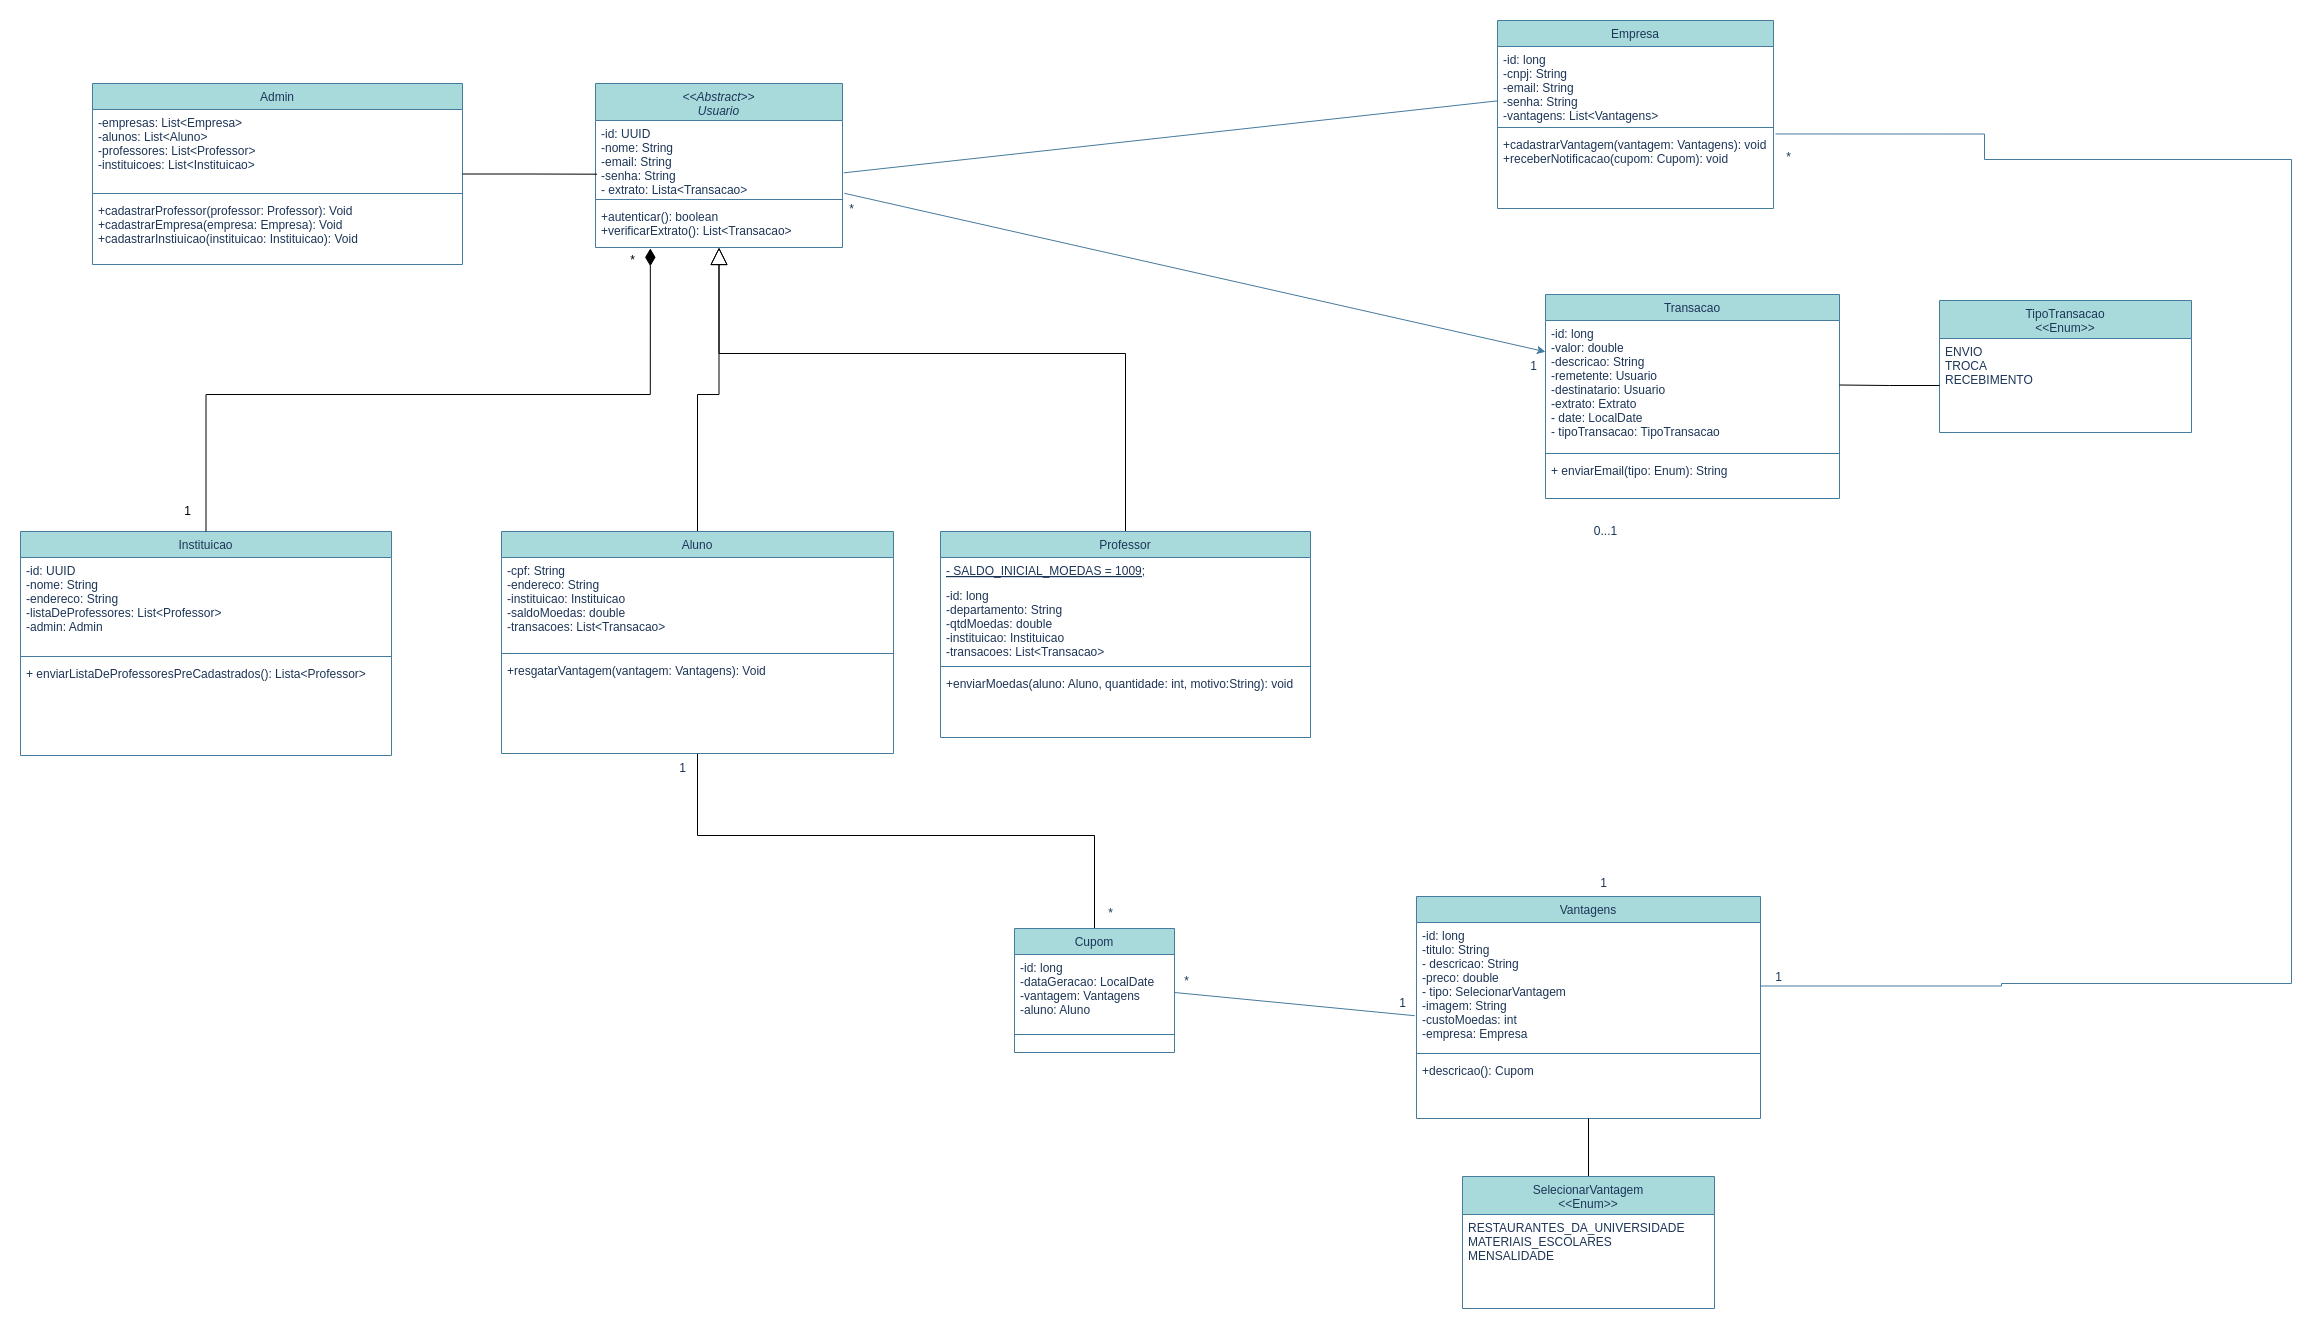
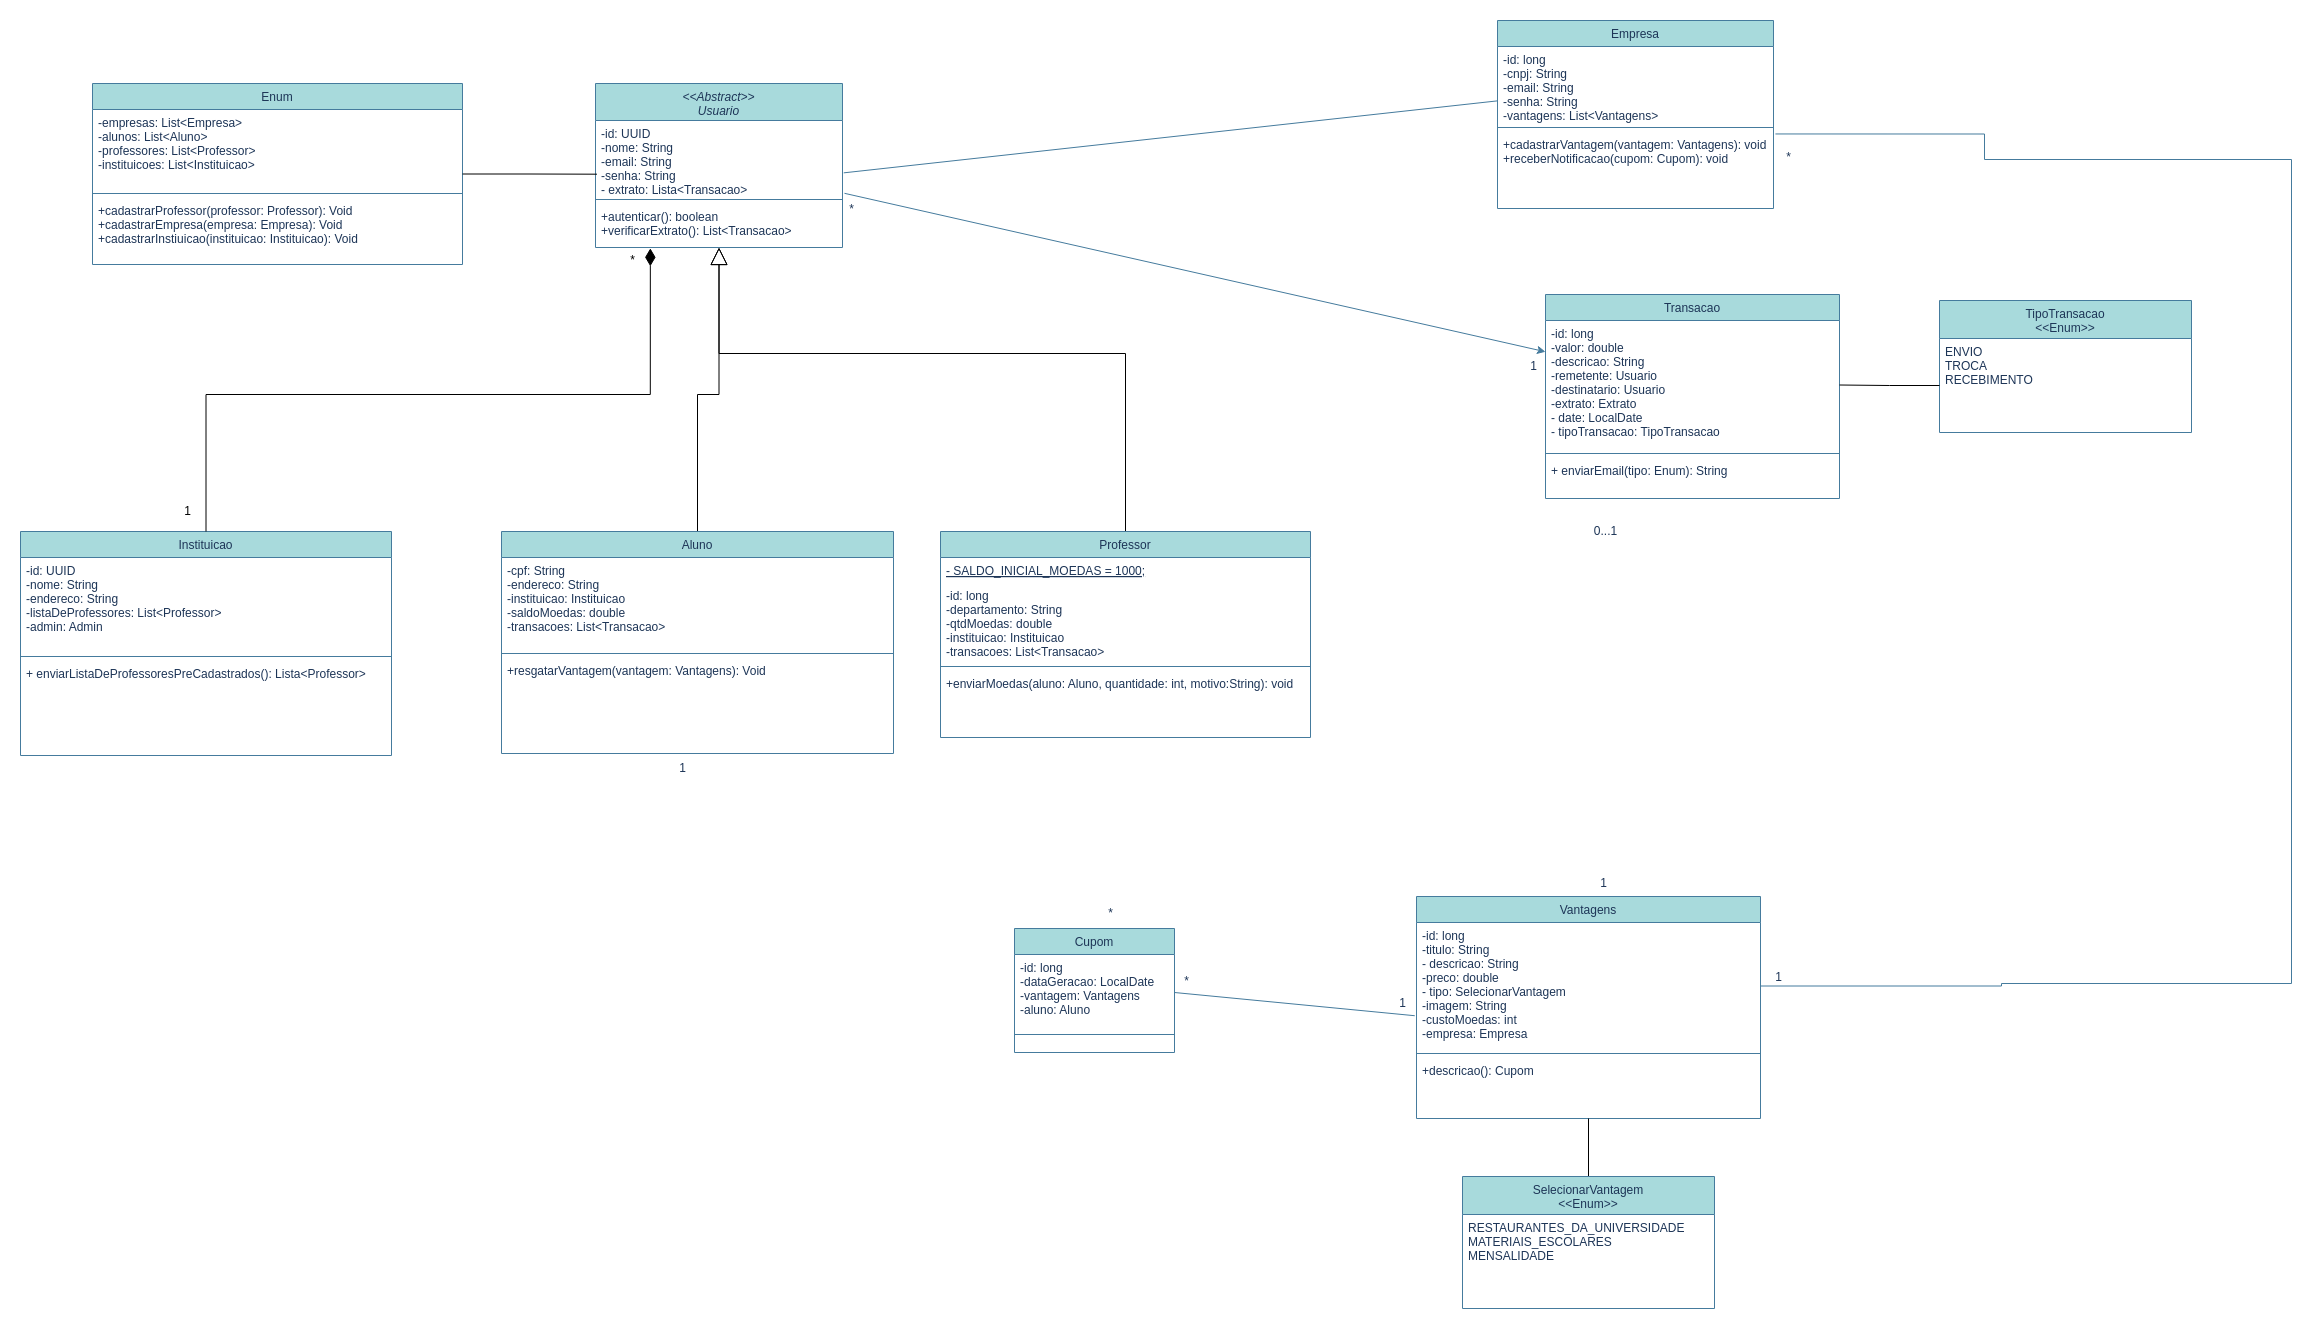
node "Admin": label "Admin" -> "Enum"
node "- SALDO_INICIAL_MOEDAS = 1009;": label "- SALDO_INICIAL_MOEDAS = 1009;" -> "- SALDO_INICIAL_MOEDAS = 1000;"
edge "Aluno" -- "Cupom": removed
